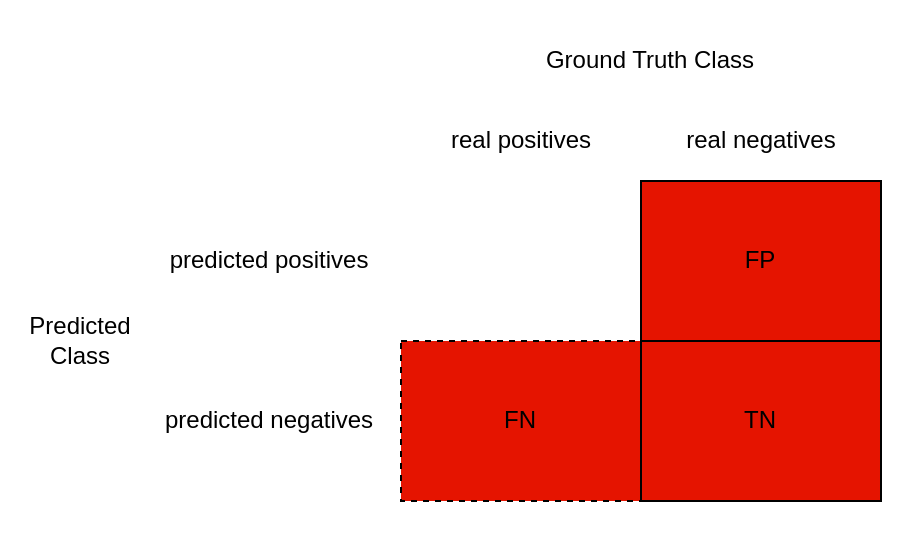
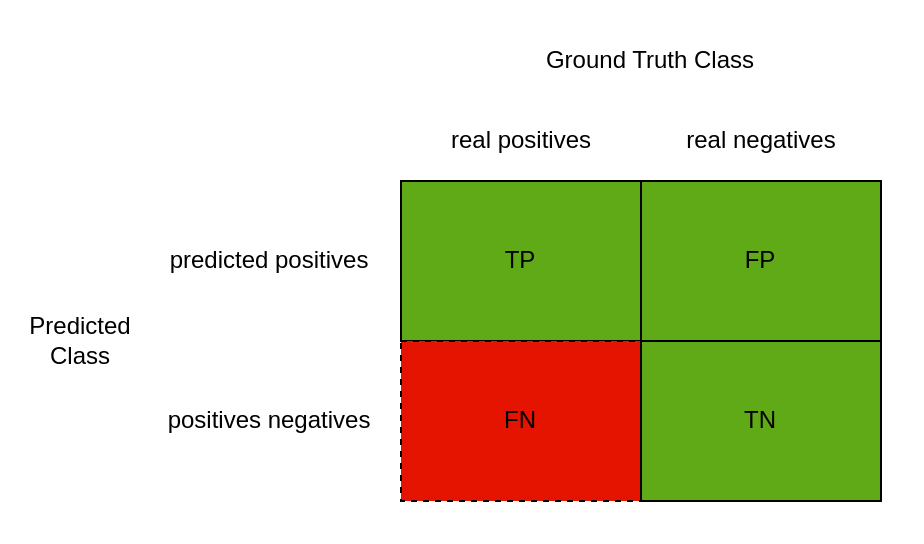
node "TP": added
node "FP": fillcolor #e51400 -> #60a917
node "predicted negatives": label "predicted negatives" -> "positives negatives"
node "TN": fillcolor #e51400 -> #60a917
